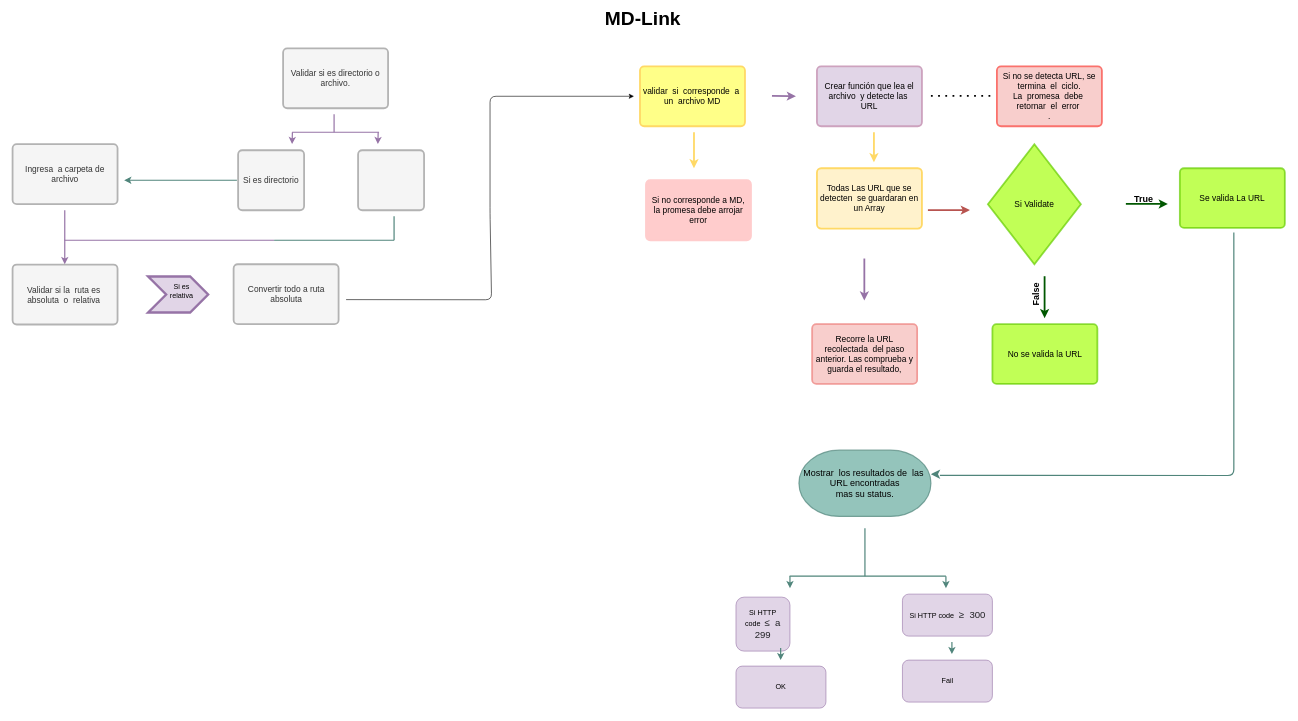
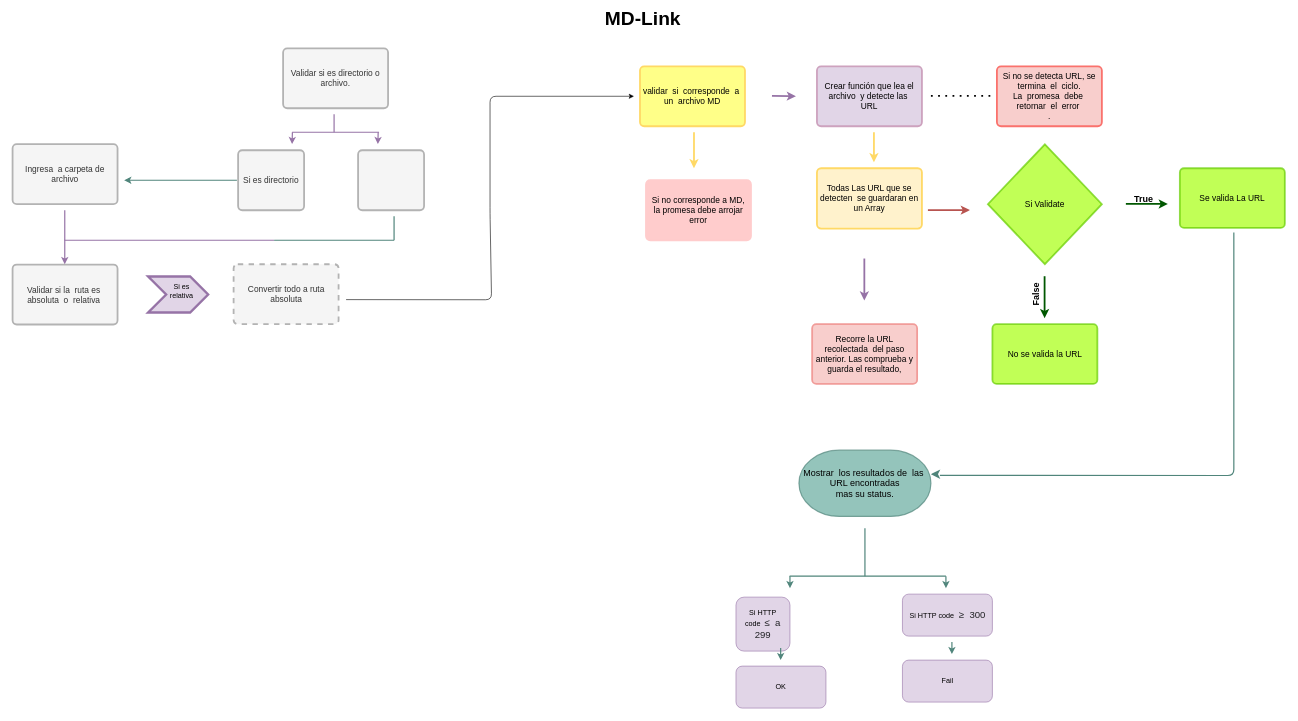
node "Si Validate": size 93x120 -> 114x120
node "Convertir todo a ruta absoluta": style solid -> dashed
